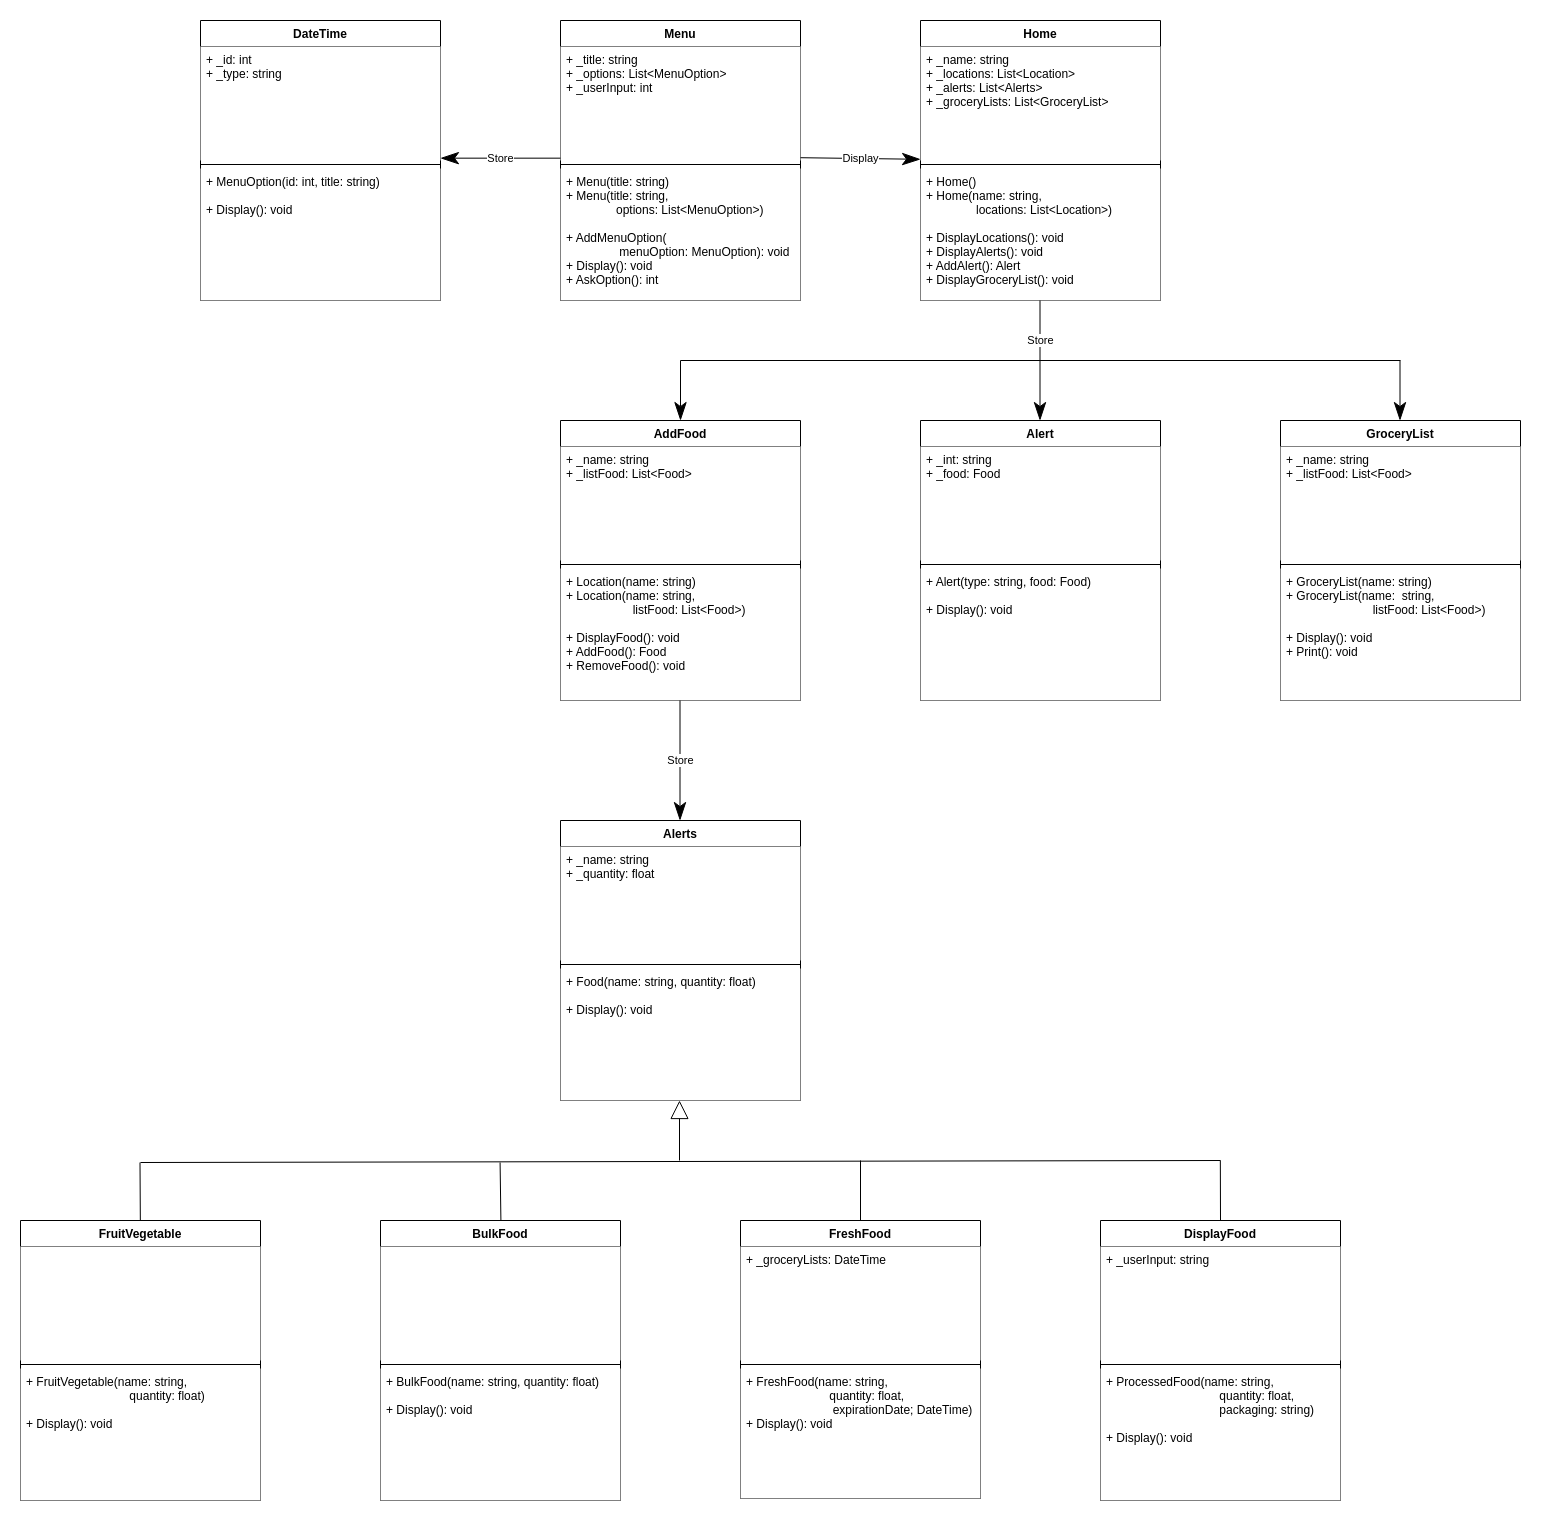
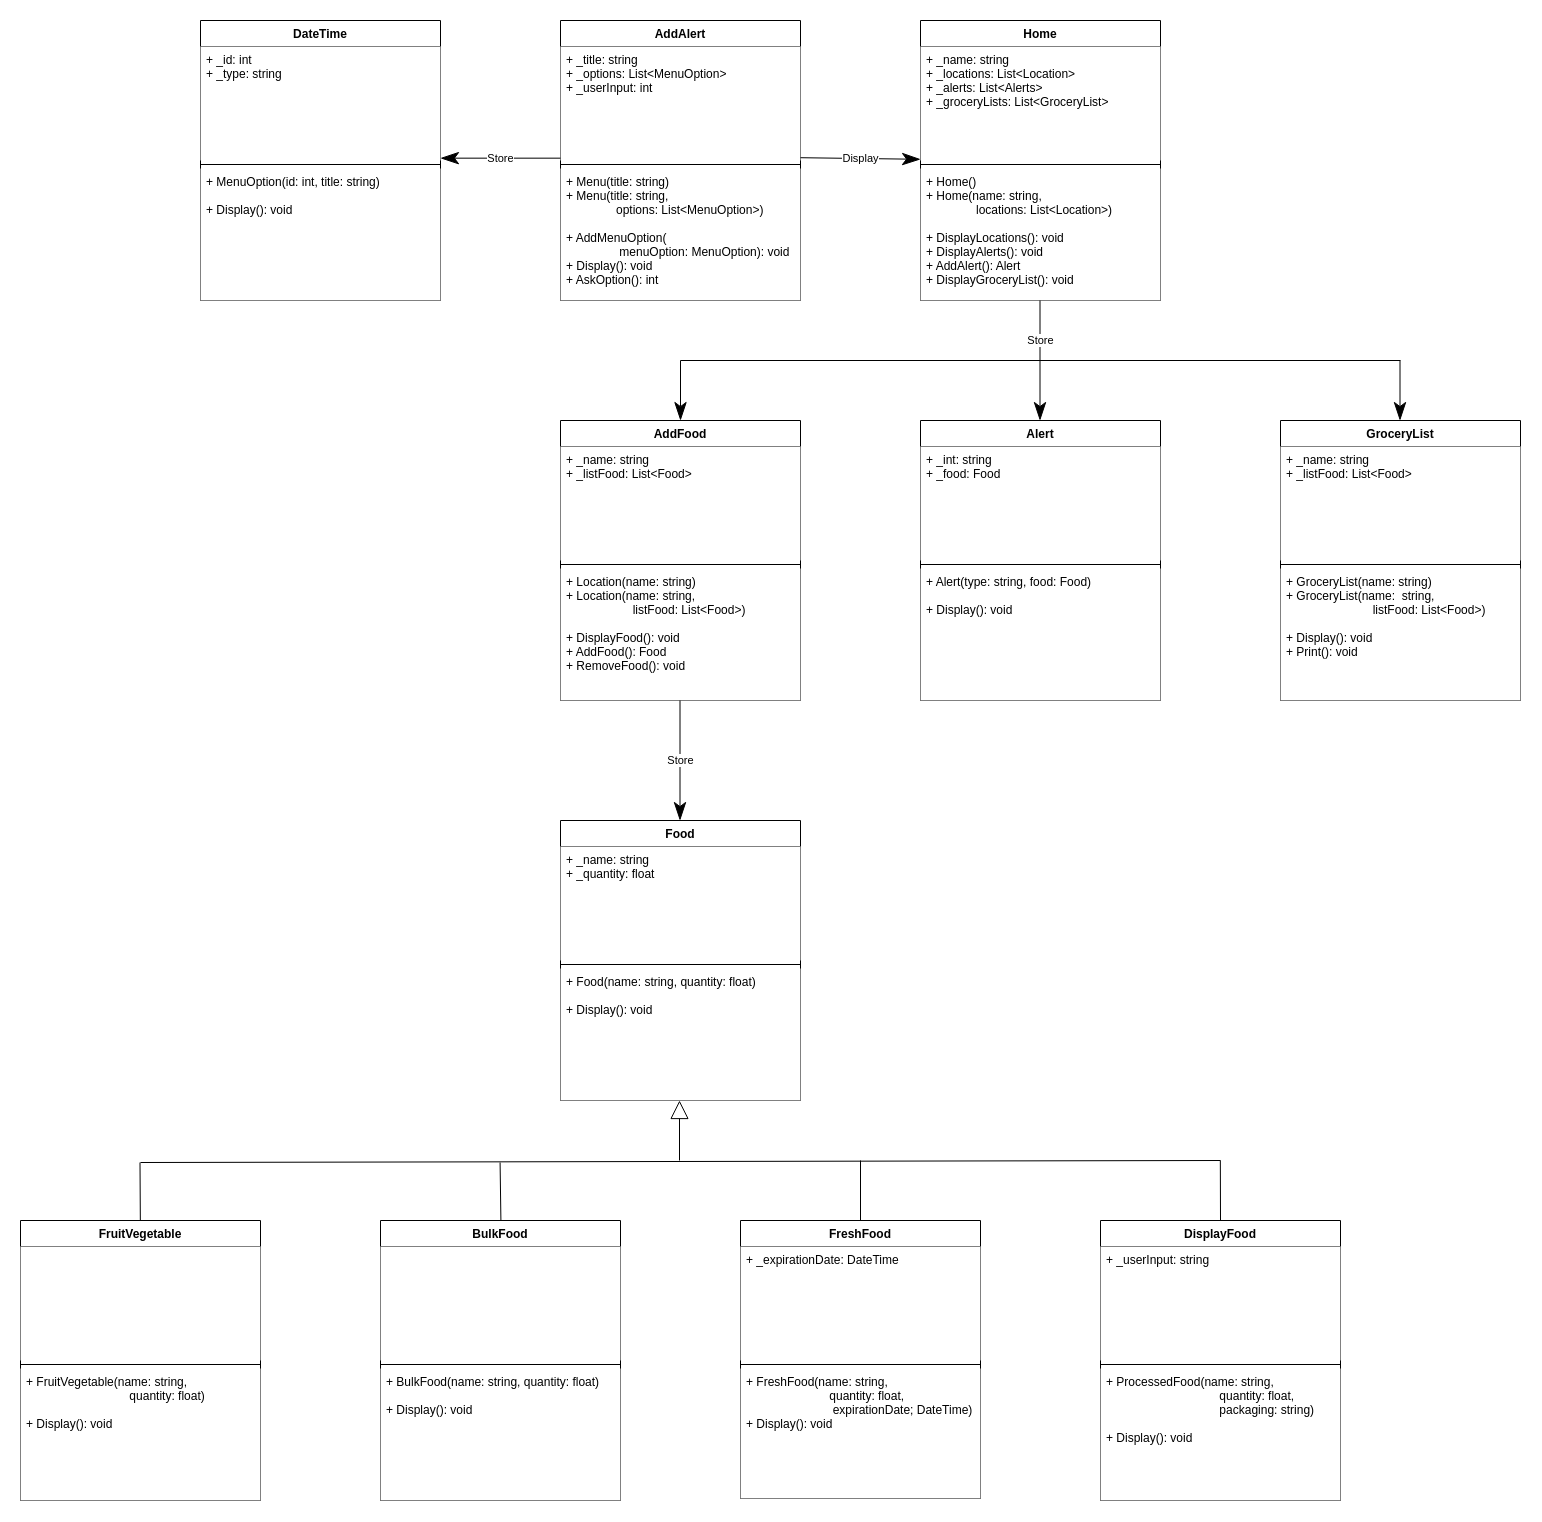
node "Menu": label "Menu" -> "AddAlert"
node "Alerts": label "Alerts" -> "Food"
node "+ _groceryLists: DateTime": label "+ _groceryLists: DateTime" -> "+ _expirationDate: DateTime"
